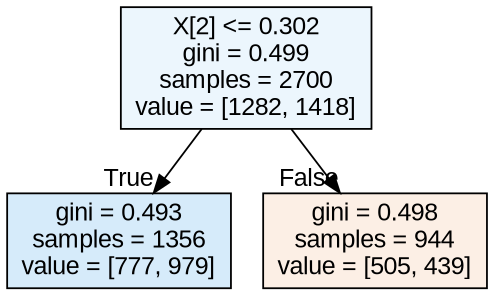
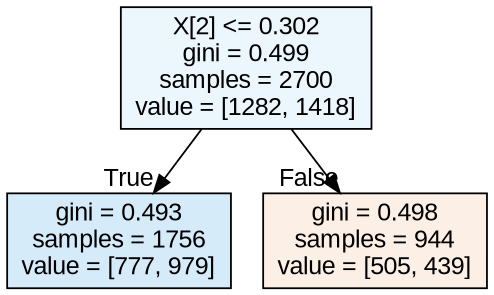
node "gini = 0.493 samples = 1356 value = [777, 979]": label "gini = 0.493 samples = 1356 value = [777, 979]" -> "gini = 0.493 samples = 1756 value = [777, 979]"
